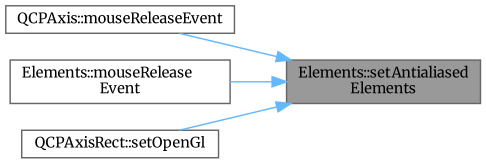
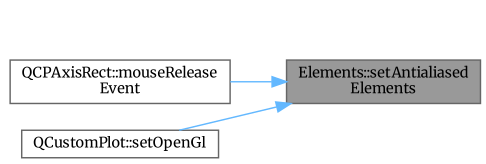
node "QCPAxis::mouseReleaseEvent": removed
node "Elements::mouseRelease Event": label "Elements::mouseRelease Event" -> "QCPAxisRect::mouseRelease Event"
node "QCPAxisRect::setOpenGl": label "QCPAxisRect::setOpenGl" -> "QCustomPlot::setOpenGl"
